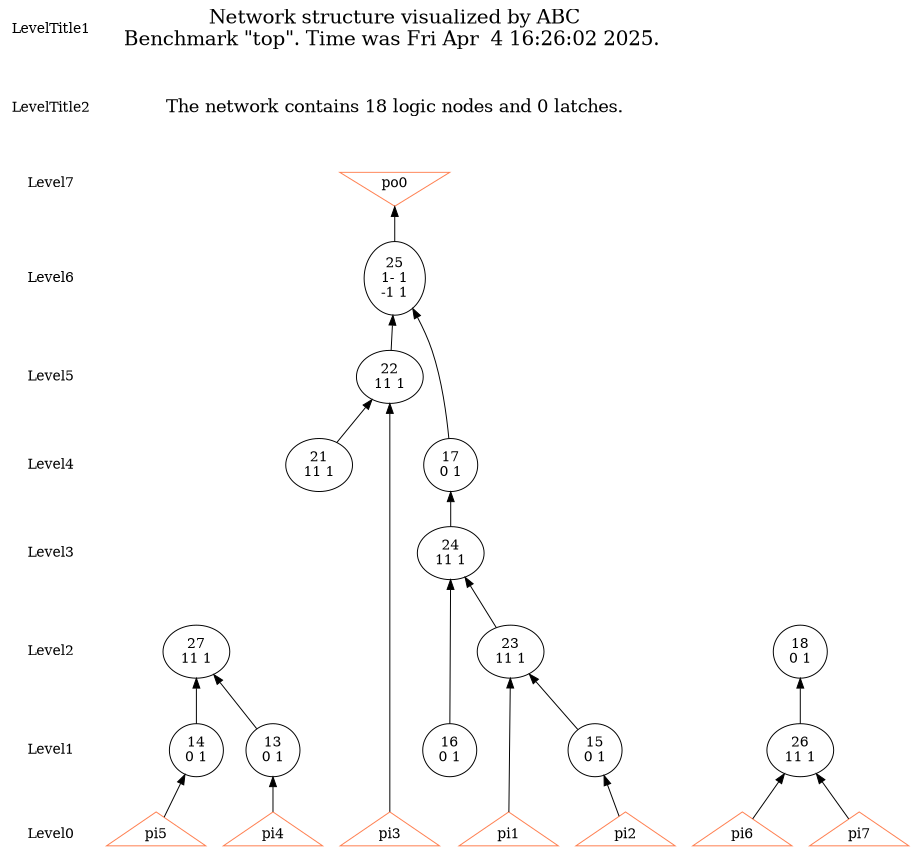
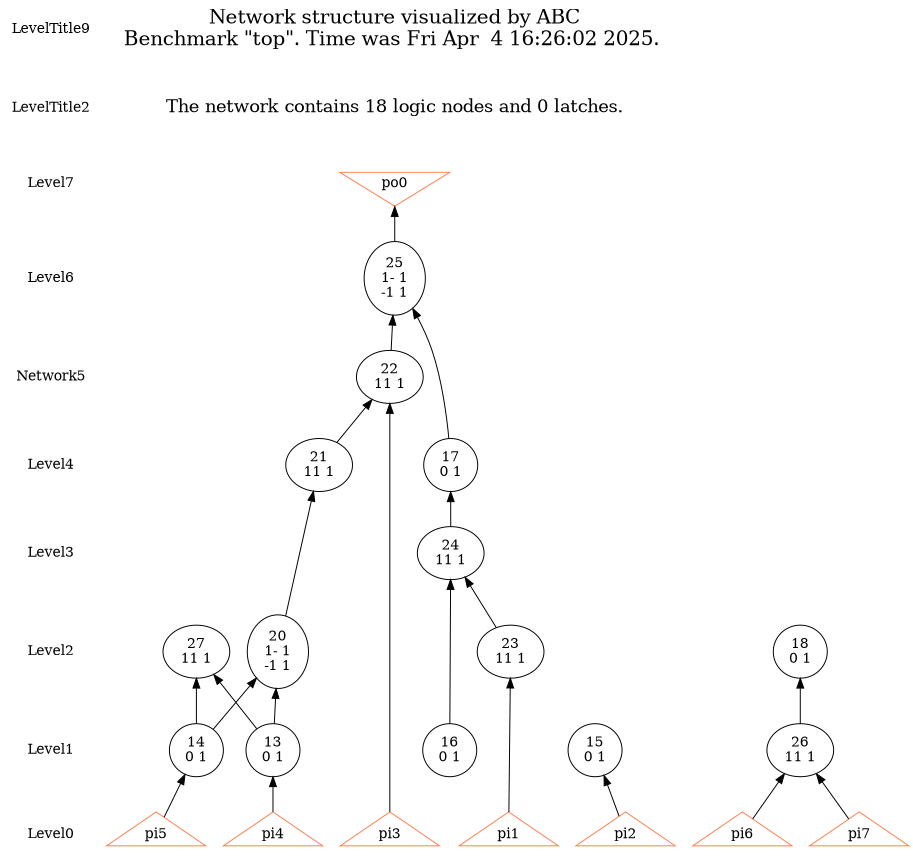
node "LevelTitle1": label "LevelTitle1" -> "LevelTitle9"
node "Level5": label "Level5" -> "Network5"
node "20 1- 1 -1 1": added
edge "15 0 1" -> "23 11 1": removed
